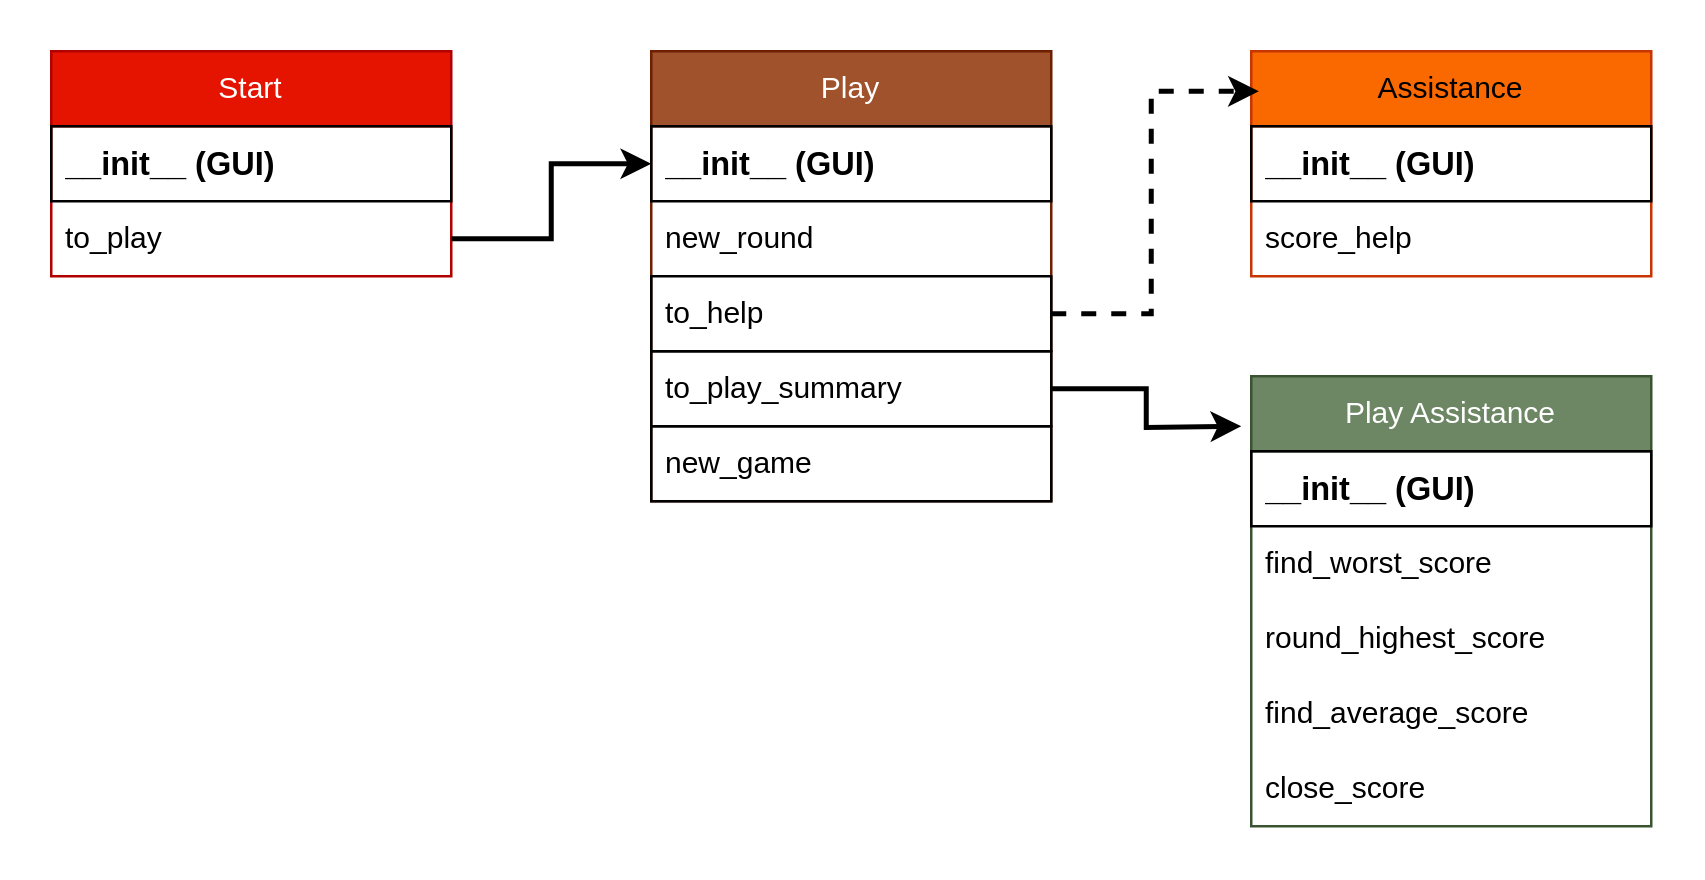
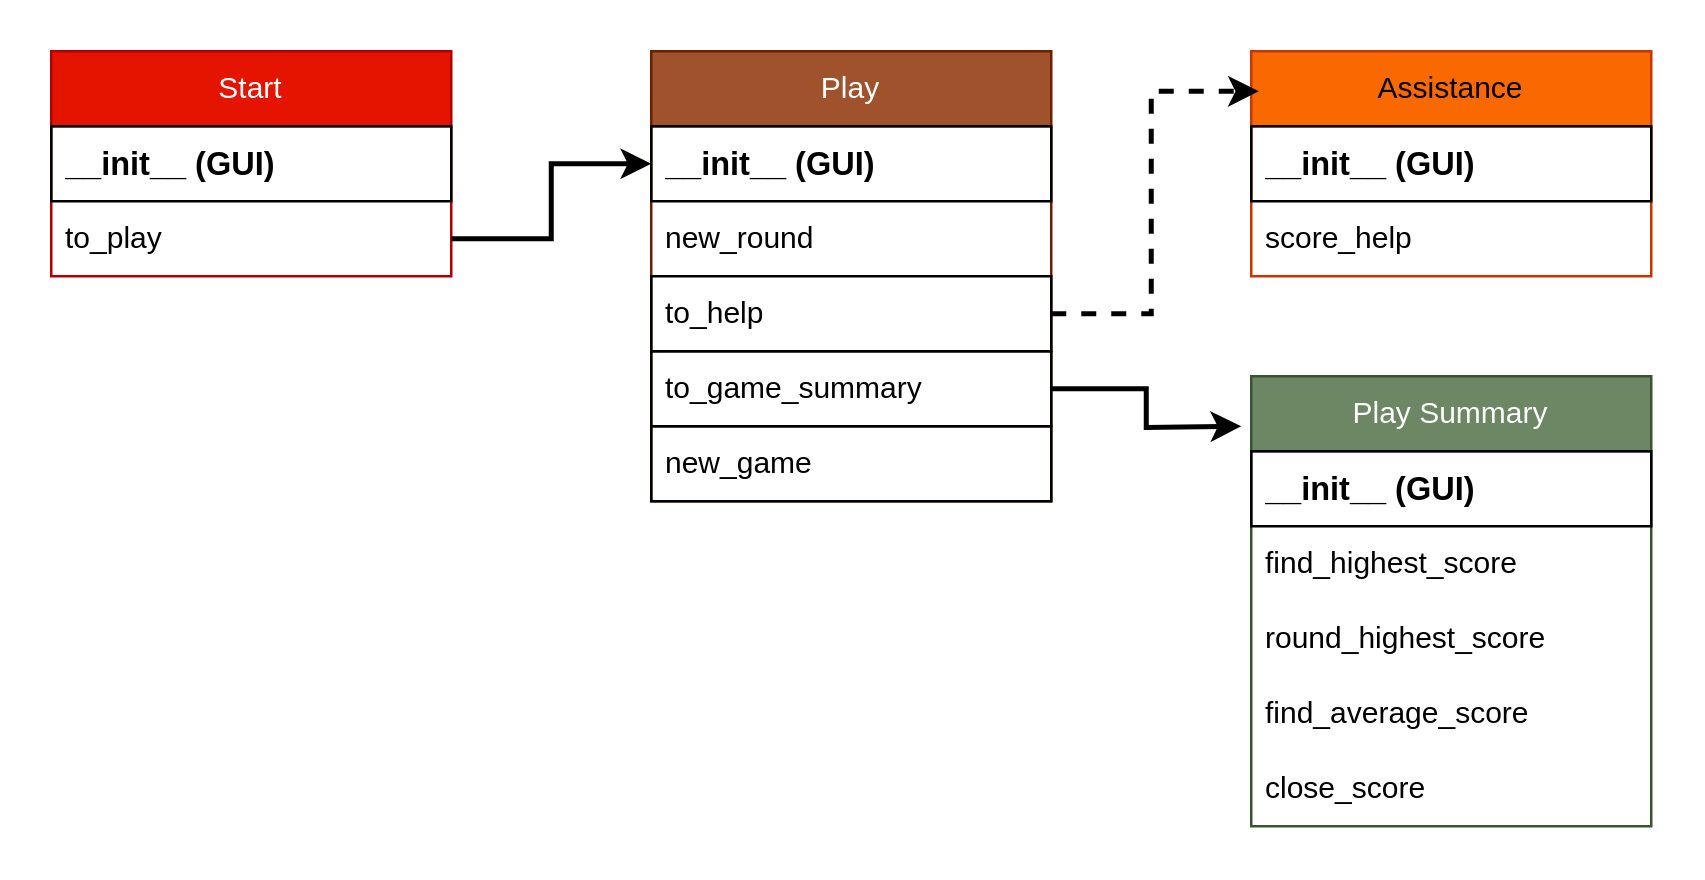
node "to_play_summary": label "to_play_summary" -> "to_game_summary"
node "Play Assistance": label "Play Assistance" -> "Play Summary"
node "find_worst_score": label "find_worst_score" -> "find_highest_score"
